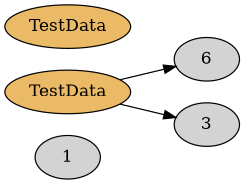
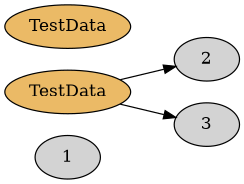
node "6": label "6" -> "2"
